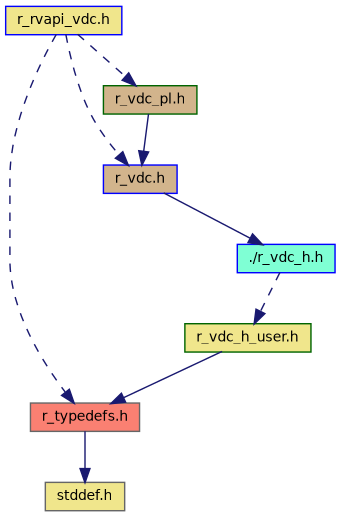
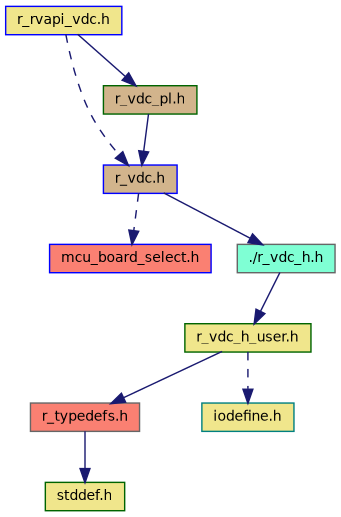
edge "r_rvapi_vdc.h" -> "r_vdc_pl.h": style dashed -> solid
edge "r_rvapi_vdc.h" -> "r_typedefs.h": removed
node "mcu_board_select.h": added
node "./r_vdc_h.h": color blue -> gray40
edge "./r_vdc_h.h" -> "r_vdc_h_user.h": style dashed -> solid
node "iodefine.h": added
node "stddef.h": color gray40 -> darkgreen
